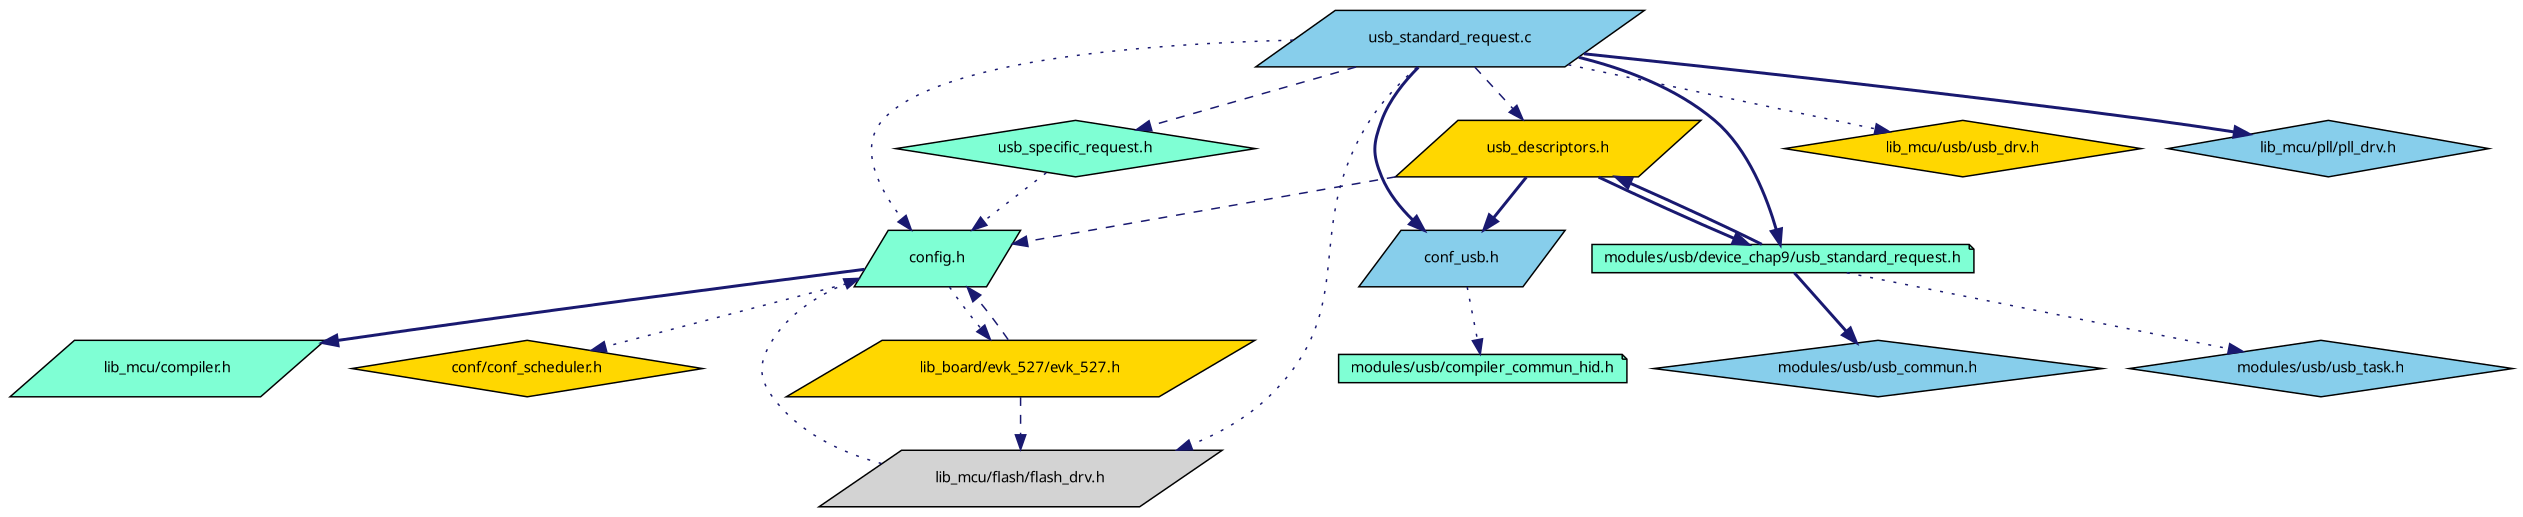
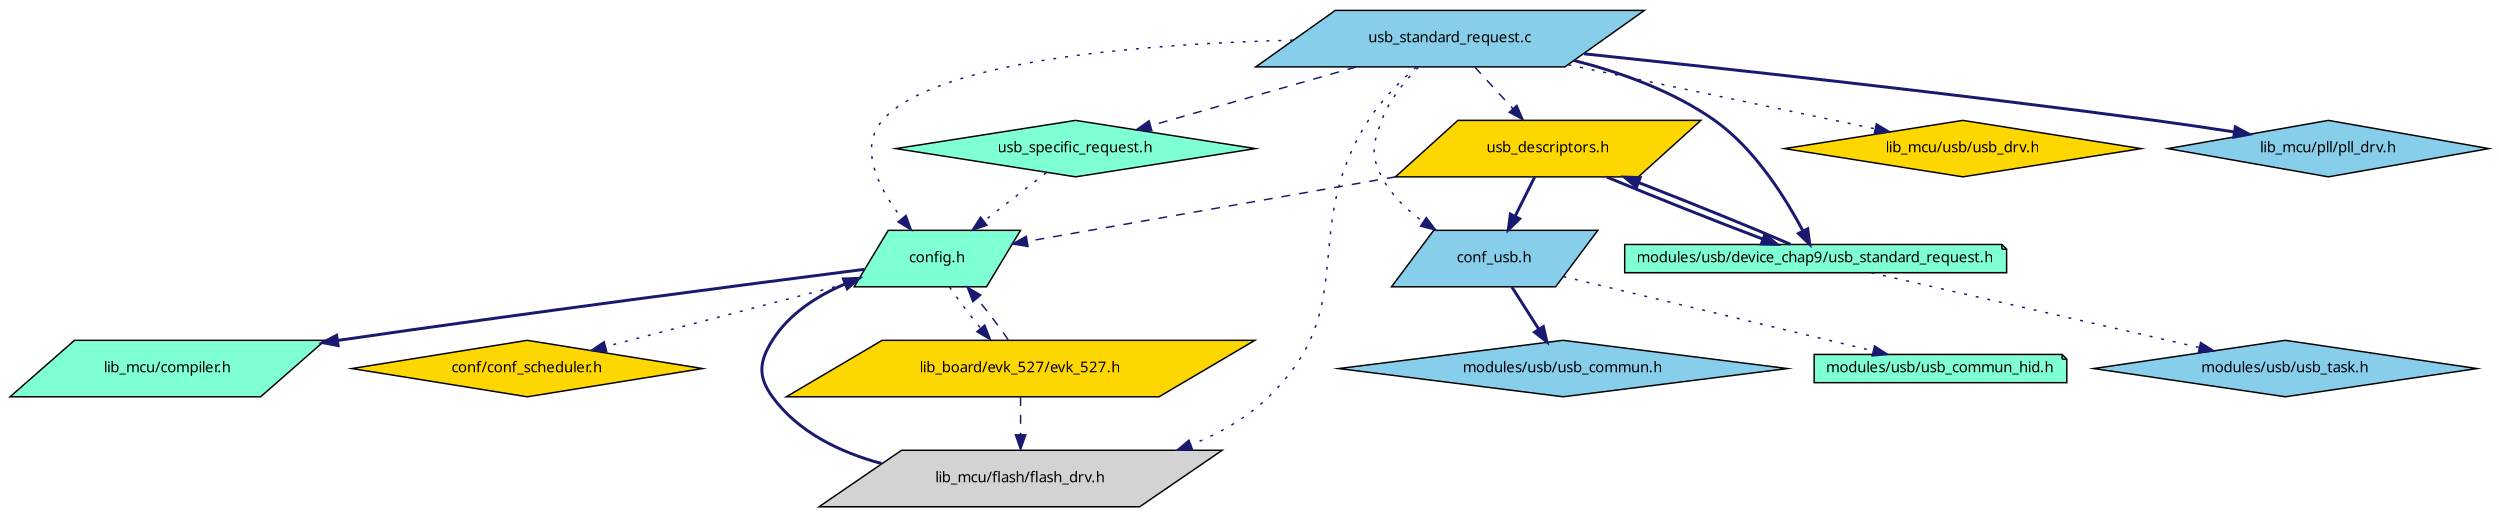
edge "usb_standard_request.c" -> "conf_usb.h": style bold -> dotted
edge "modules/usb/device_chap9/usb_standard_request.h" -> "modules/usb/usb_commun.h": now "conf_usb.h" -> "modules/usb/usb_commun.h"
node "modules/usb/compiler_commun_hid.h": label "modules/usb/compiler_commun_hid.h" -> "modules/usb/usb_commun_hid.h"
edge "lib_mcu/flash/flash_drv.h" -> "config.h": style dotted -> bold
